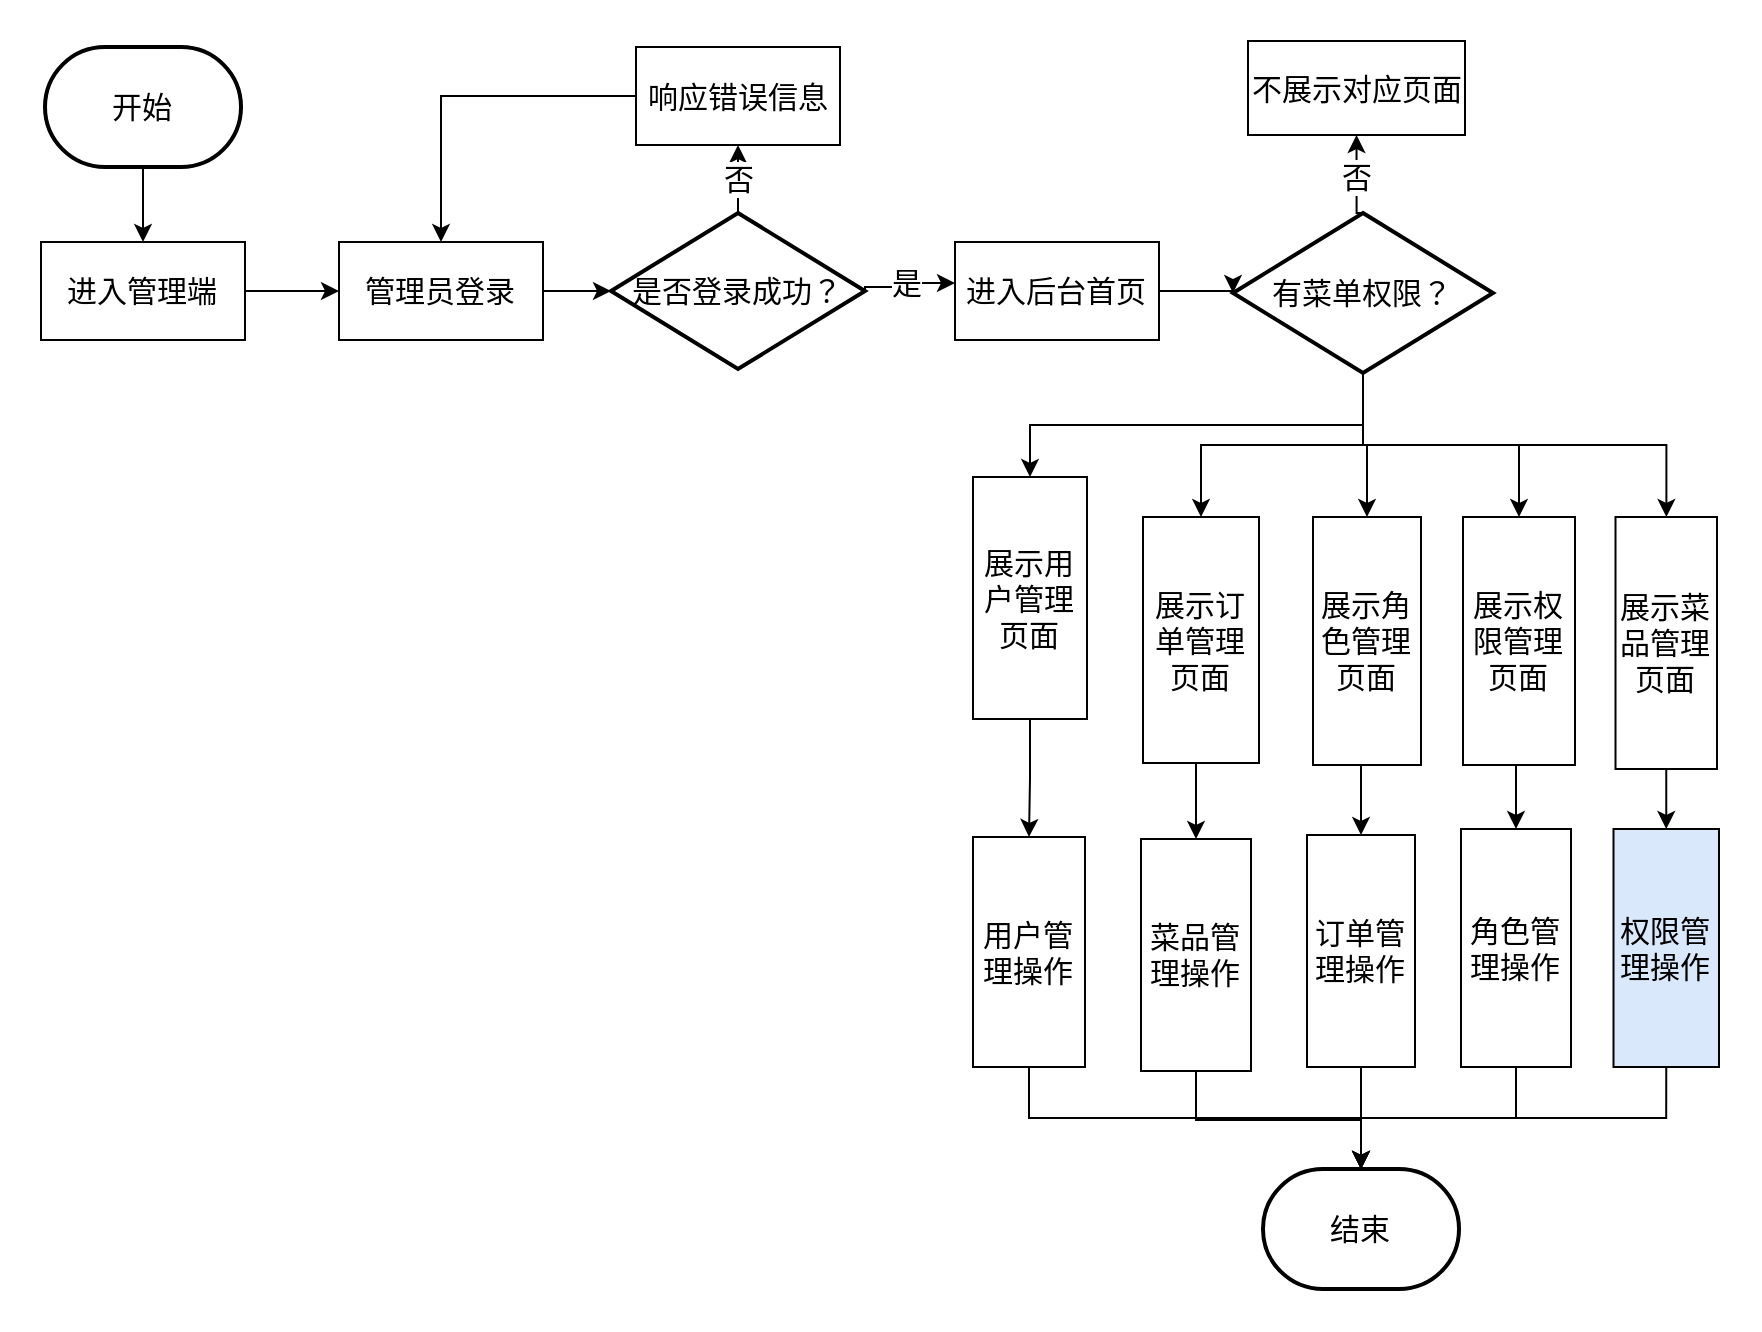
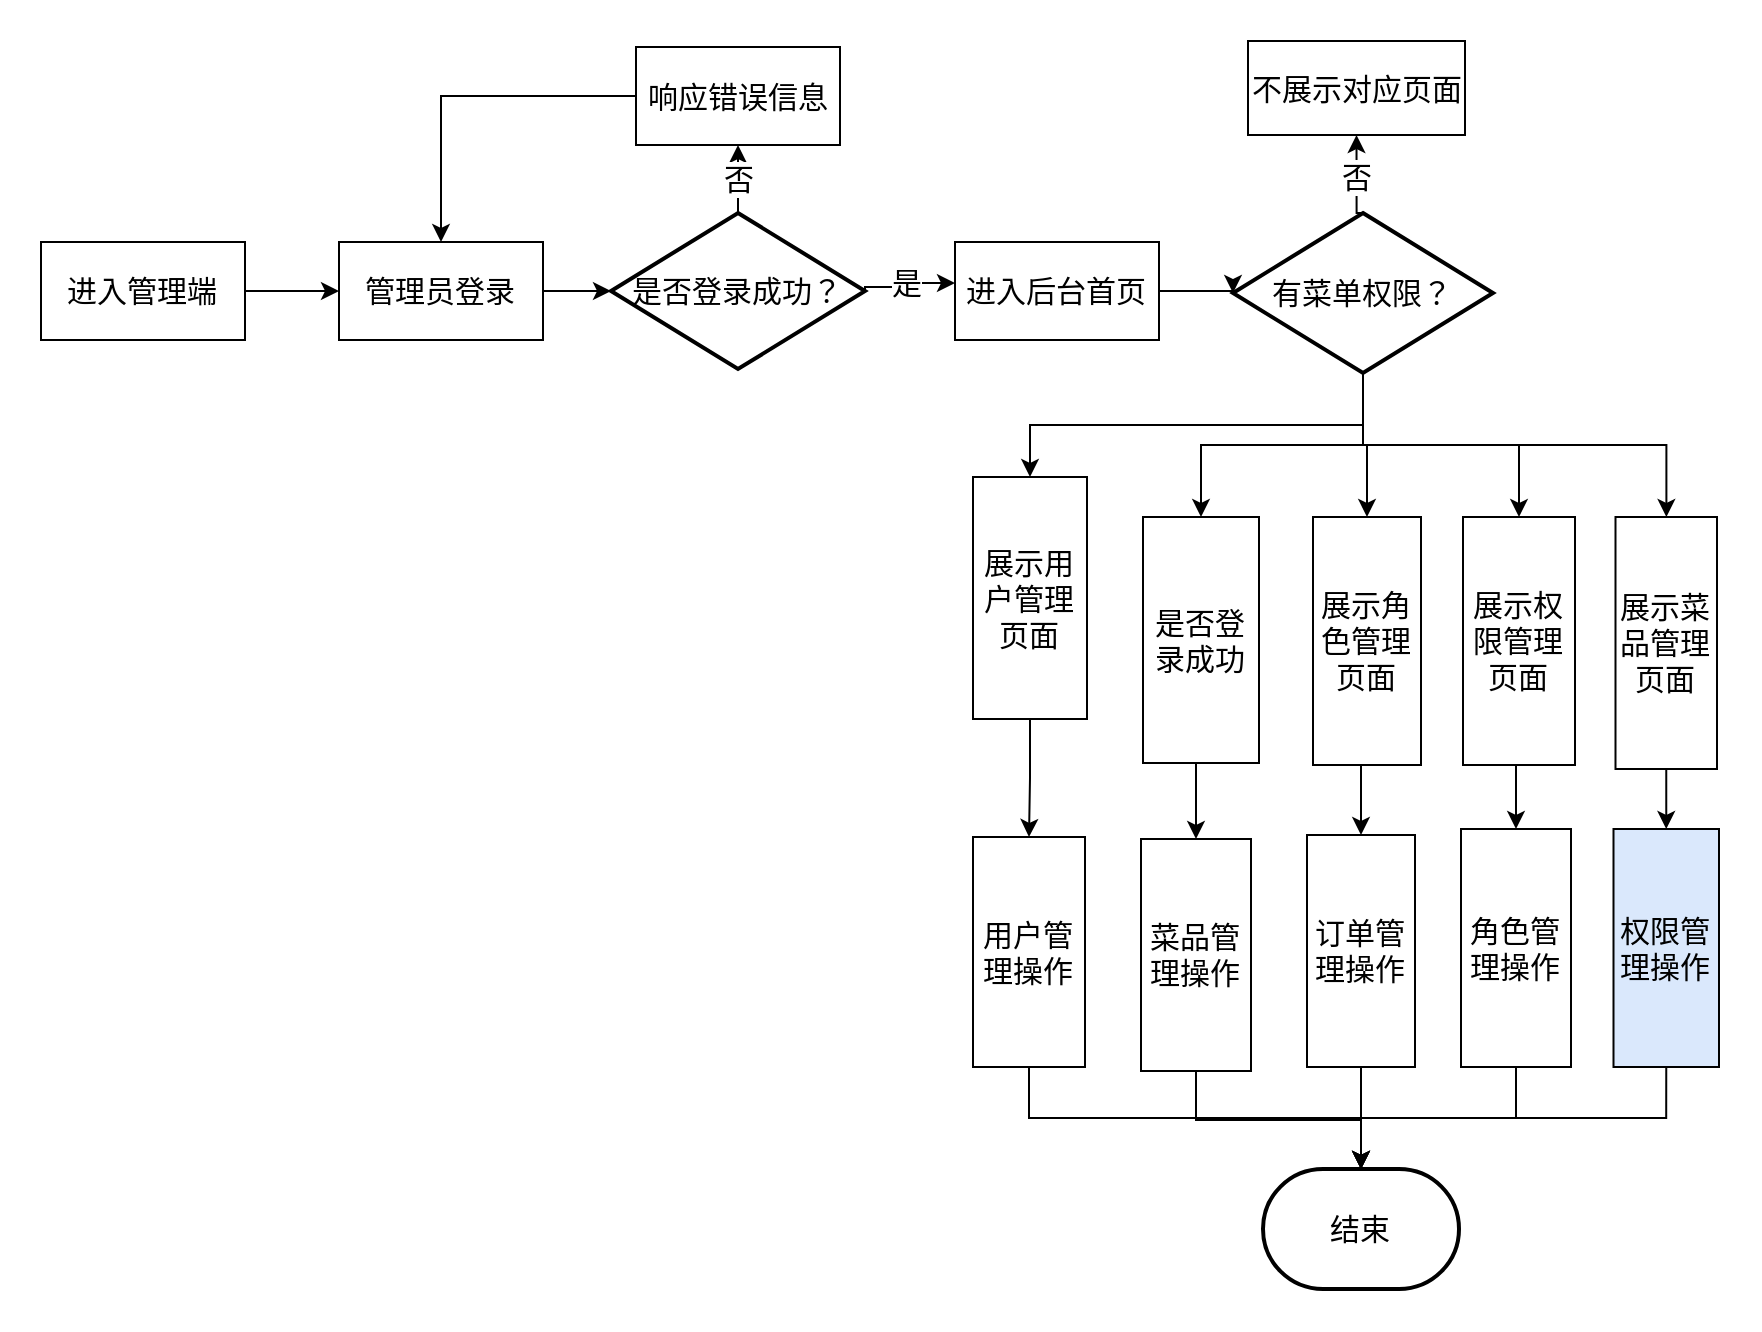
node "开始": removed
edge "开始" -> "进入管理端": removed
node "展示订单管理页面": label "展示订单管理页面" -> "是否登录成功"
